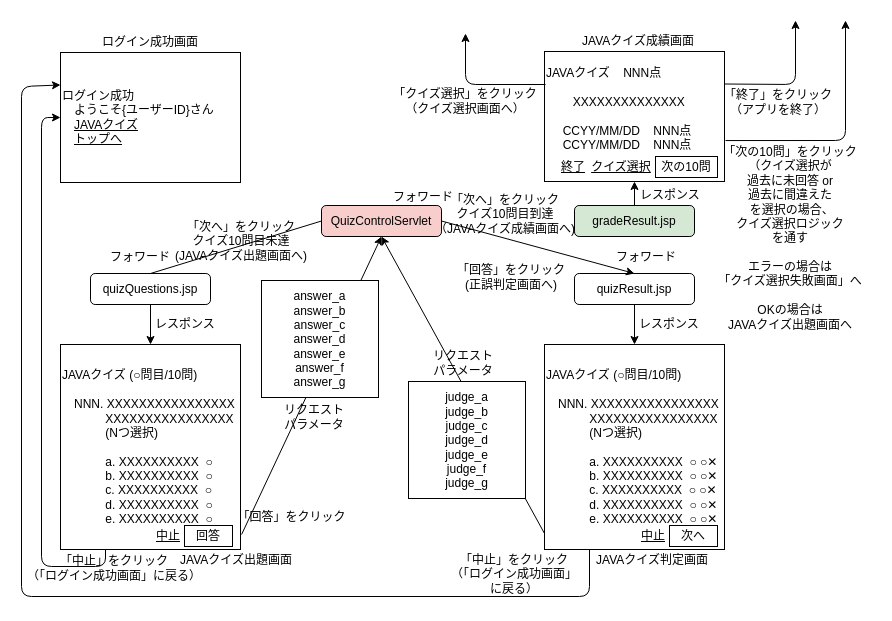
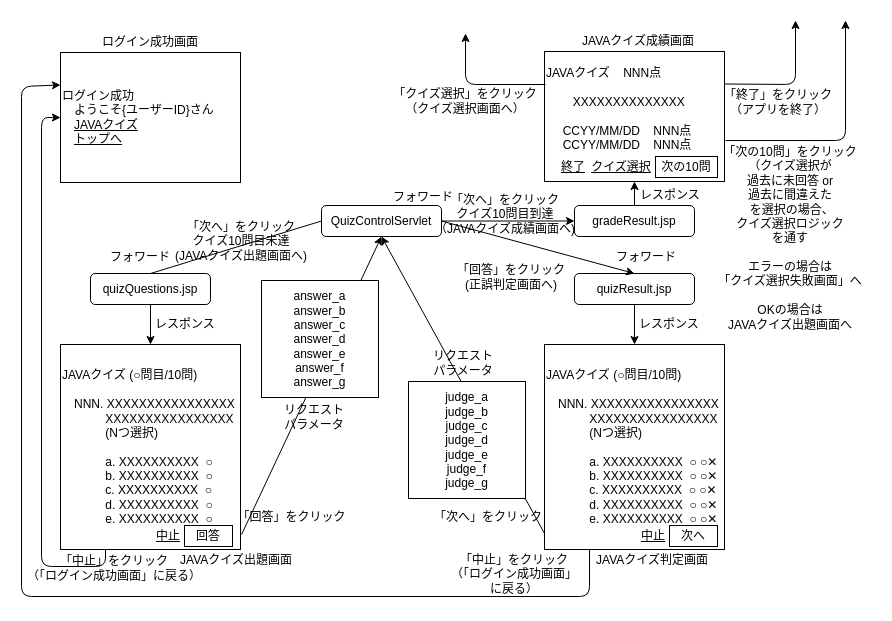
node "QuizControlServlet": fillcolor #f8cecc -> #ffffff
edge "QuizControlServlet" -> "gradeResult.jsp": added
node "gradeResult.jsp": fillcolor #d5e8d4 -> #ffffff
node "「次へ」をクリック": added
